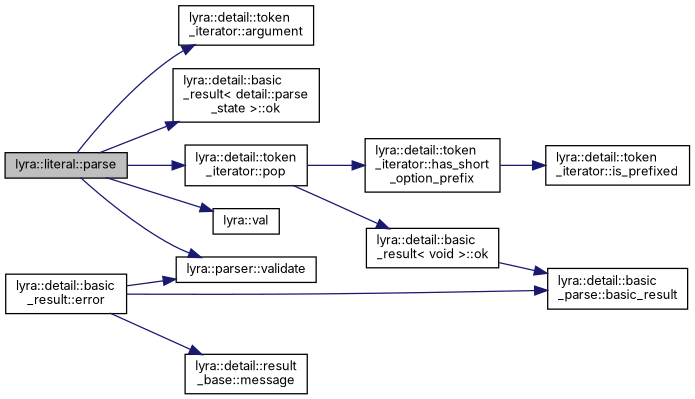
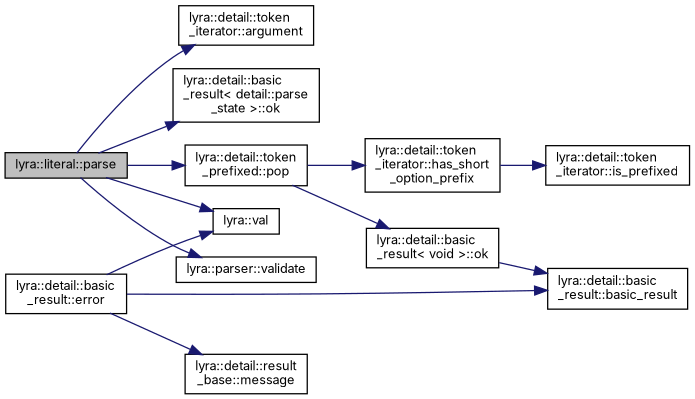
node "lyra::detail::token _iterator::pop": label "lyra::detail::token _iterator::pop" -> "lyra::detail::token _prefixed::pop"
edge "lyra::detail::basic _result::error" -> "lyra::parser::validate": now "lyra::detail::basic _result::error" -> "lyra::val"
node "lyra::detail::basic _parse::basic_result": label "lyra::detail::basic _parse::basic_result" -> "lyra::detail::basic _result::basic_result"
